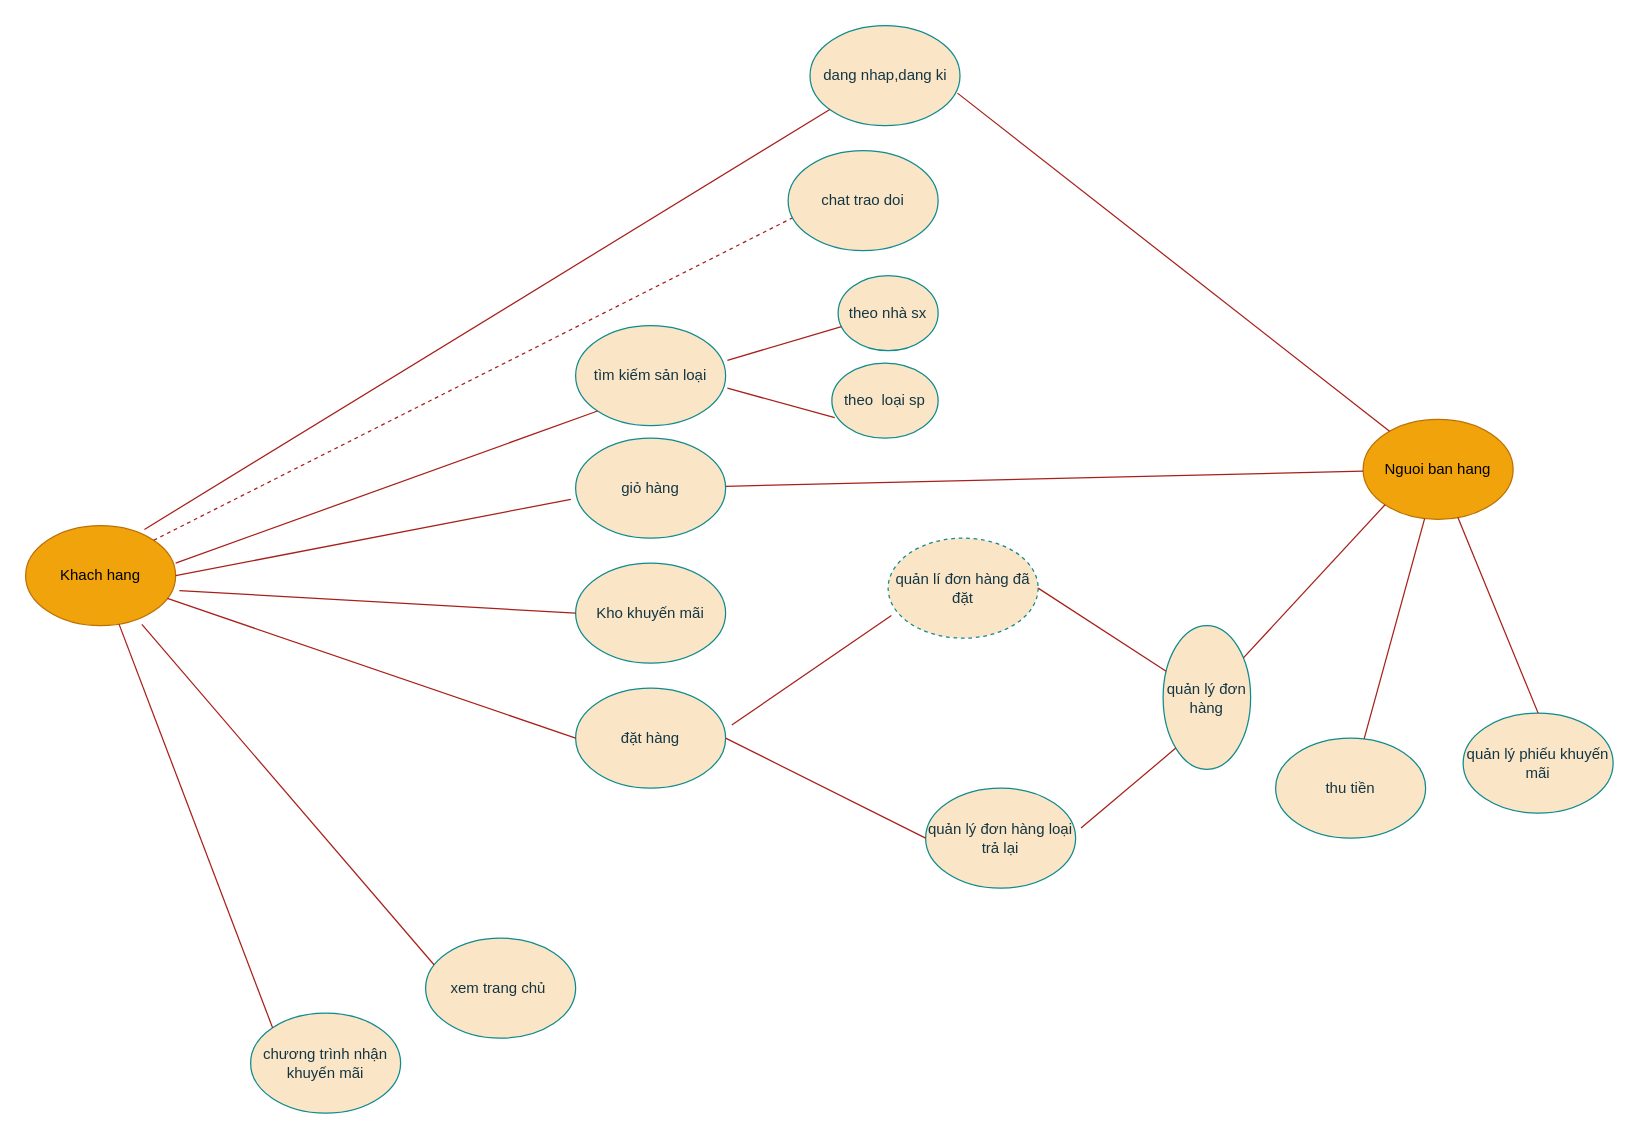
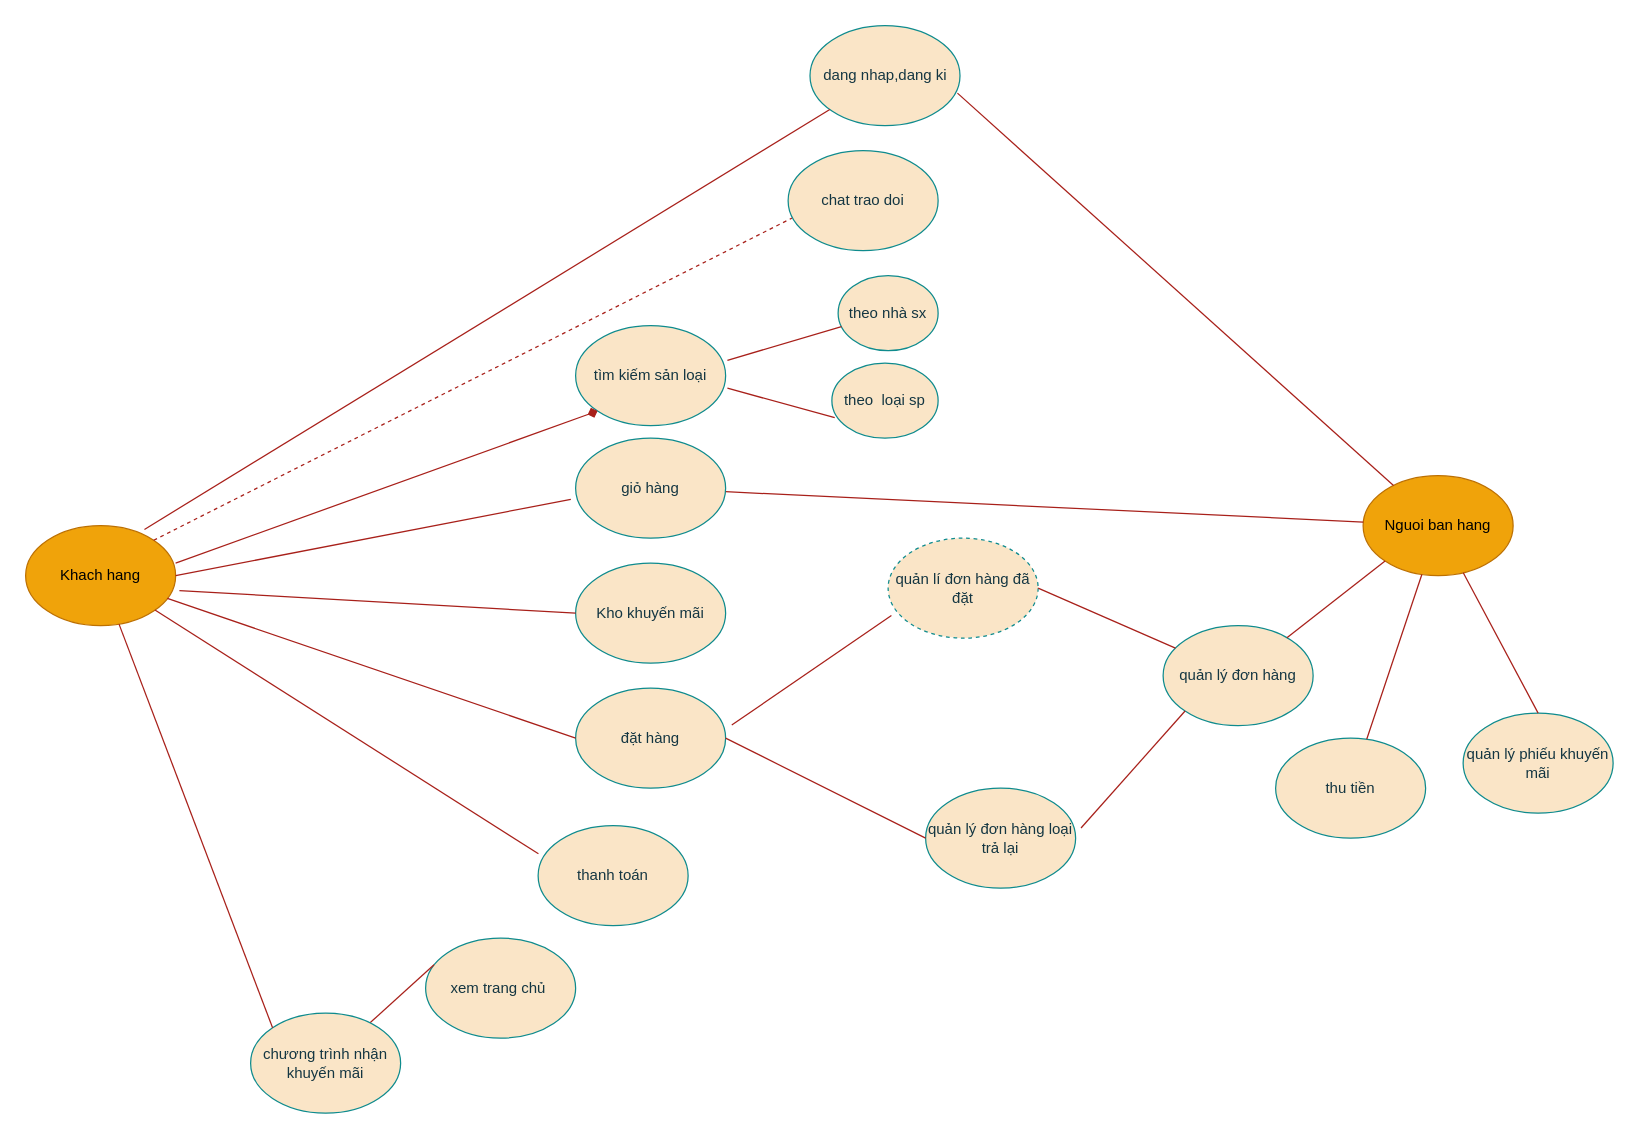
edge "tìm kiếm sản loại" -- "Khach hang": arrowhead none -> diamond
node "Nguoi ban hang": moved (1438, 469) -> (1438, 526)
node "quản lý đơn hàng": size 88x144 -> 150x100
edge "Khach hang" -- "thanh toán": added
edge "Khach hang" -- "xem trang chủ": now "chương trình nhận khuyến mãi" -- "xem trang chủ"
node "thanh toán": added
